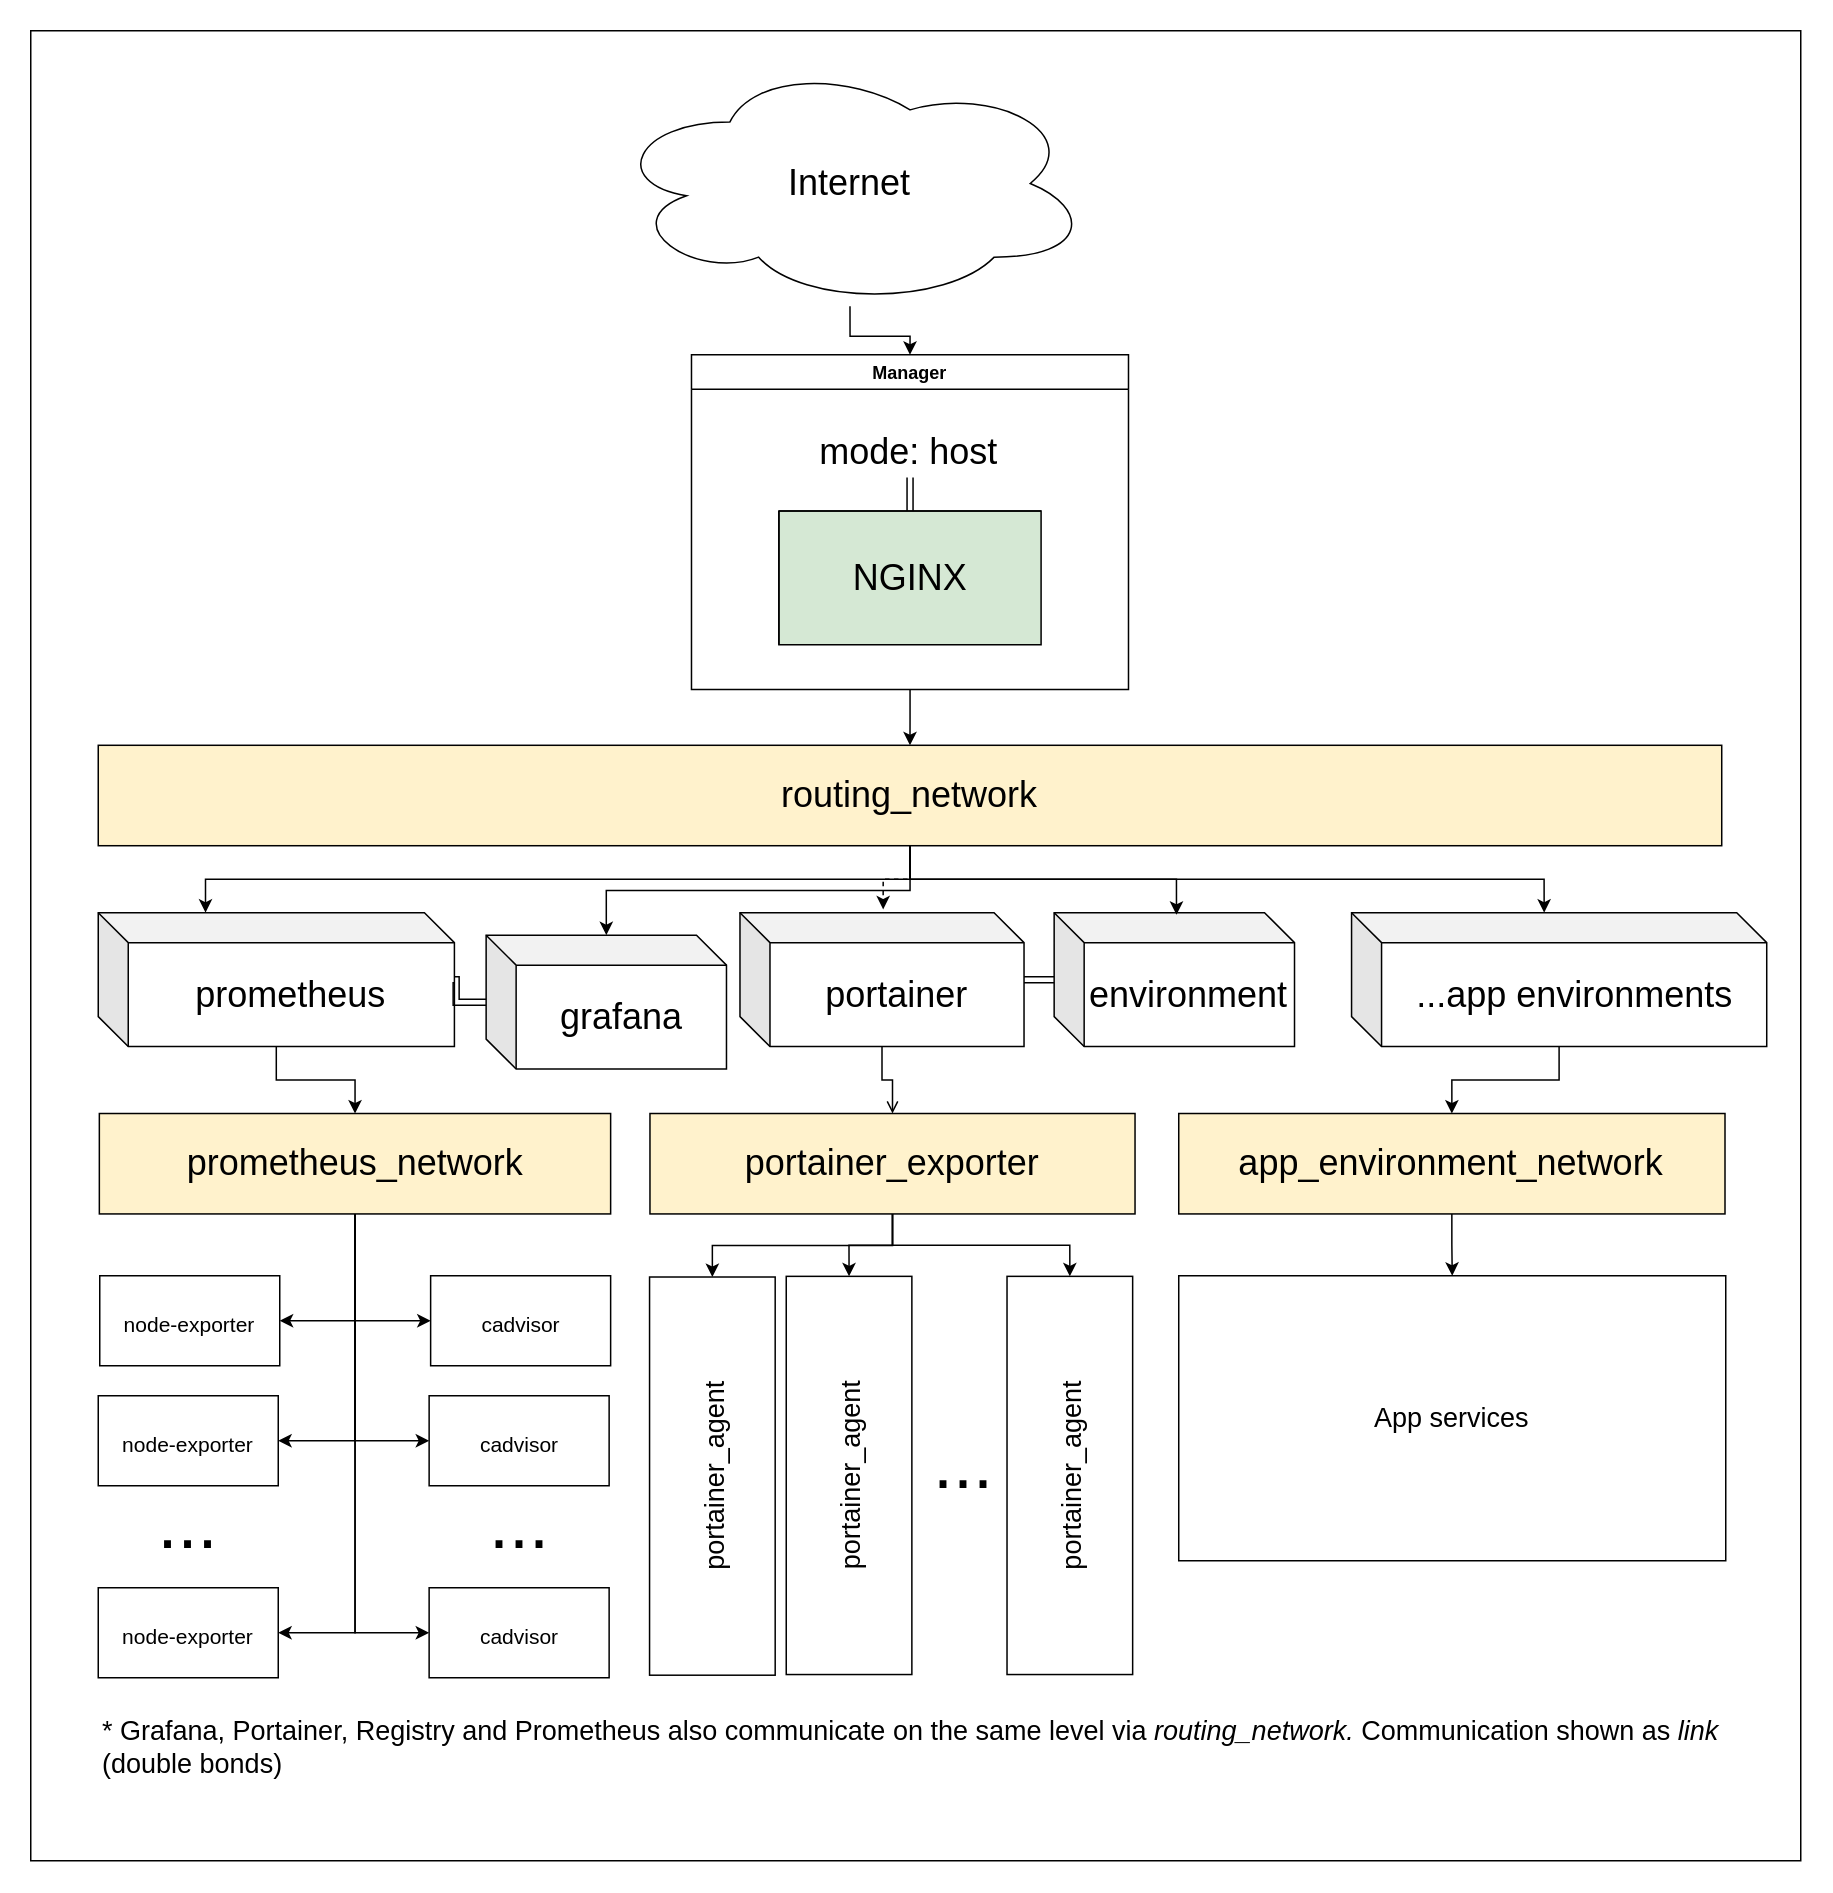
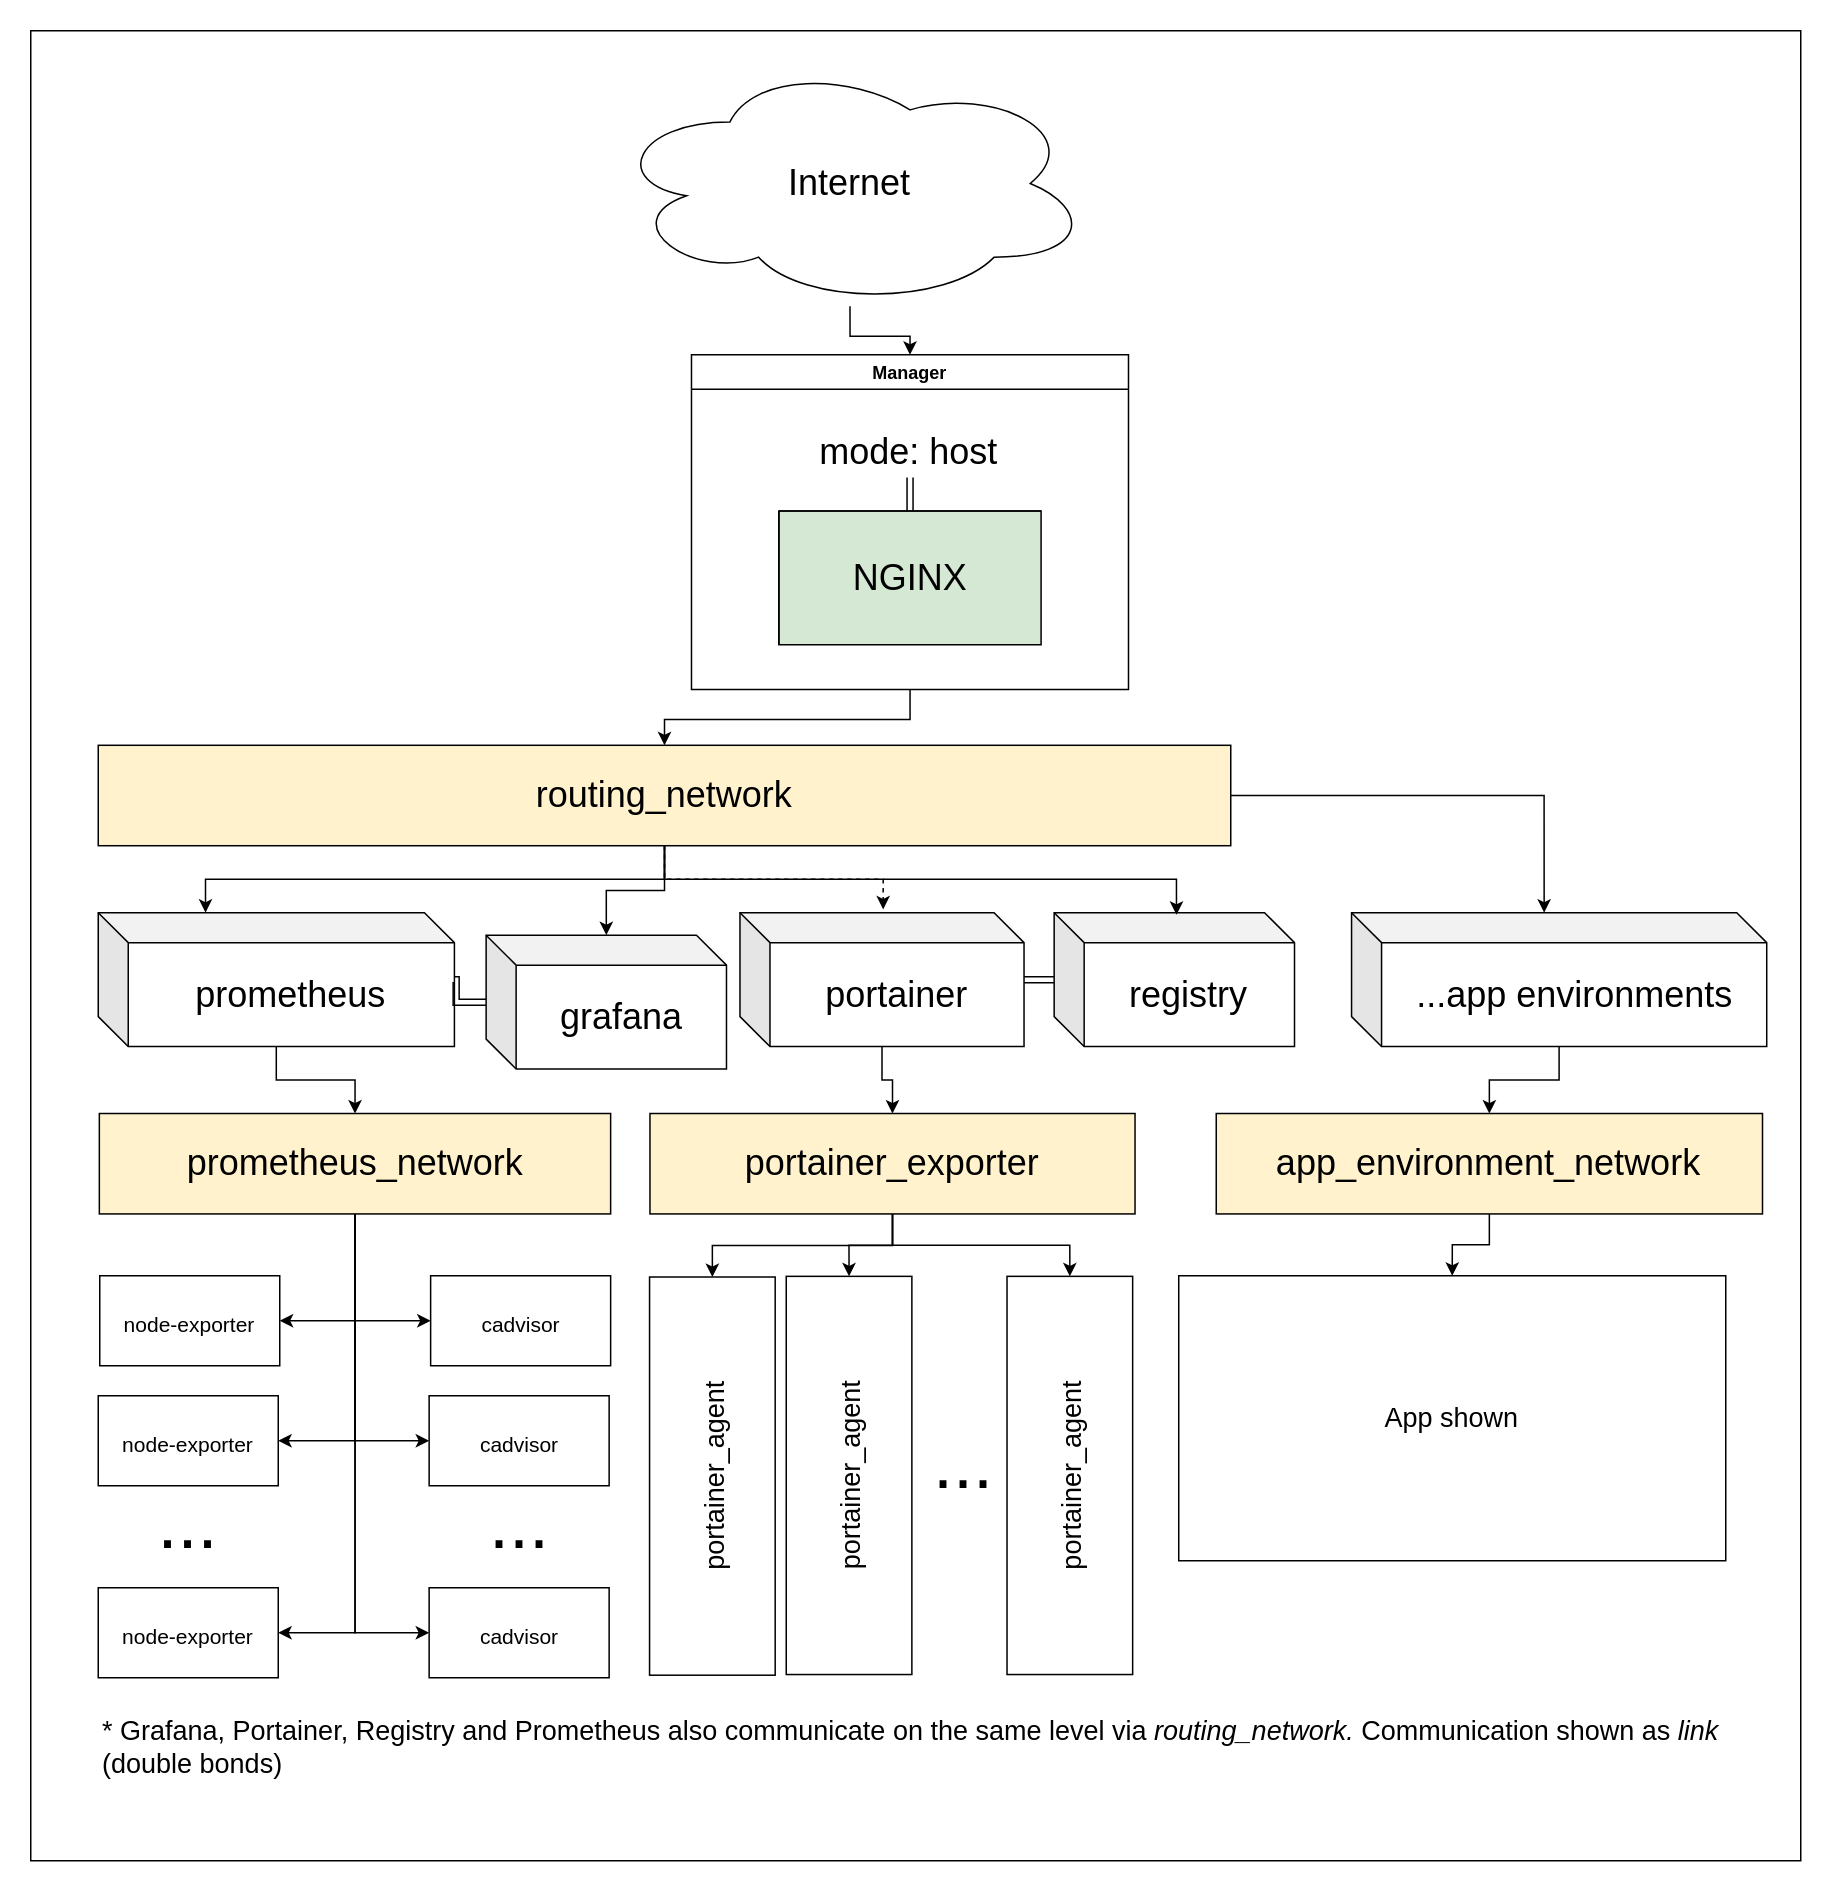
node "routing_network": size 1623x100 -> 1133x100
node "environment": label "environment" -> "registry"
edge "portainer" -> "portainer_exporter": arrowhead open -> classic
node "app_environment_network": moved (1452, 1164) -> (1489, 1164)
node "App services": label "App services" -> "App shown"
